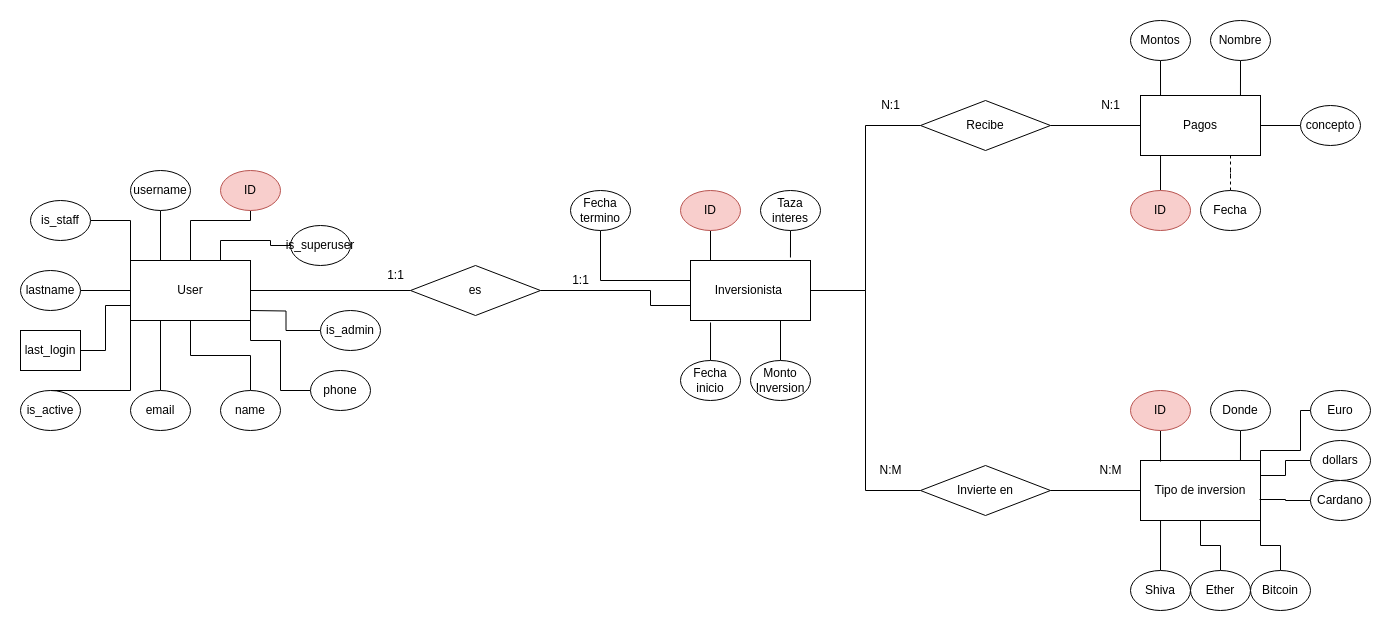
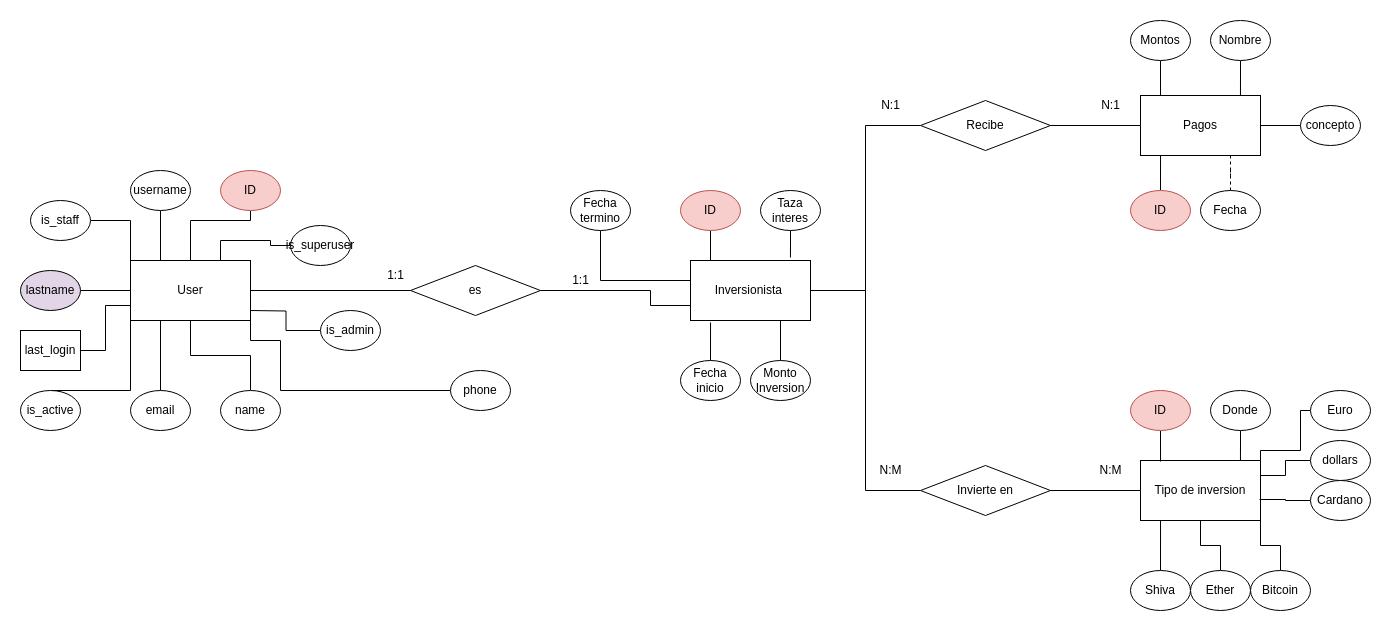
node "lastname": fillcolor #ffffff -> #e1d5e7
node "phone": moved (341, 391) -> (481, 391)
